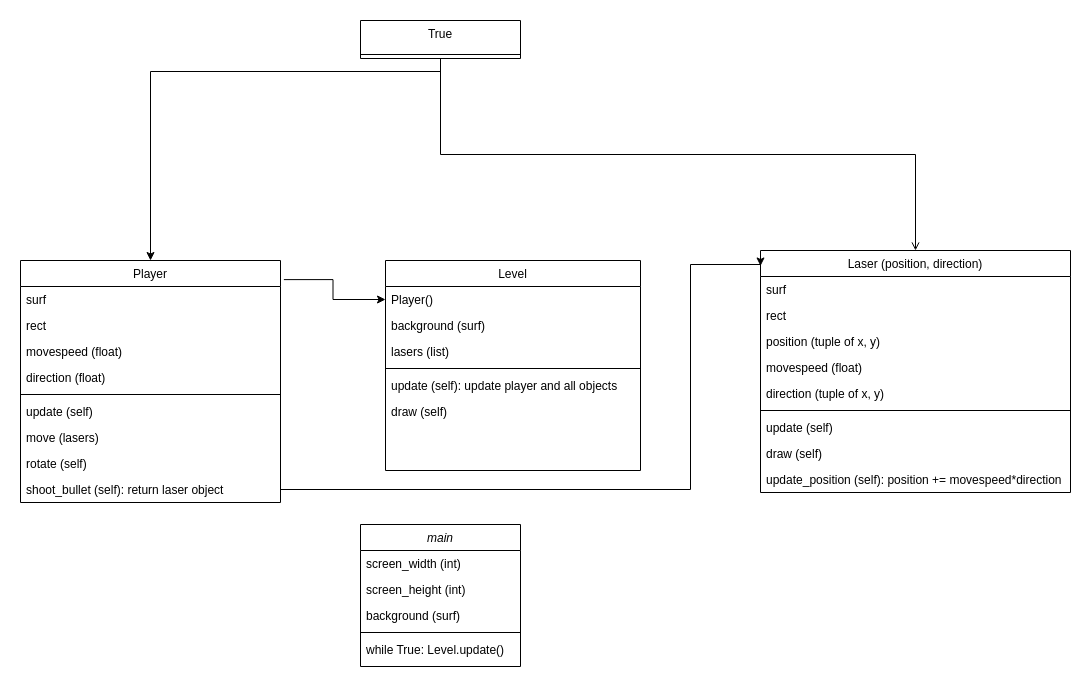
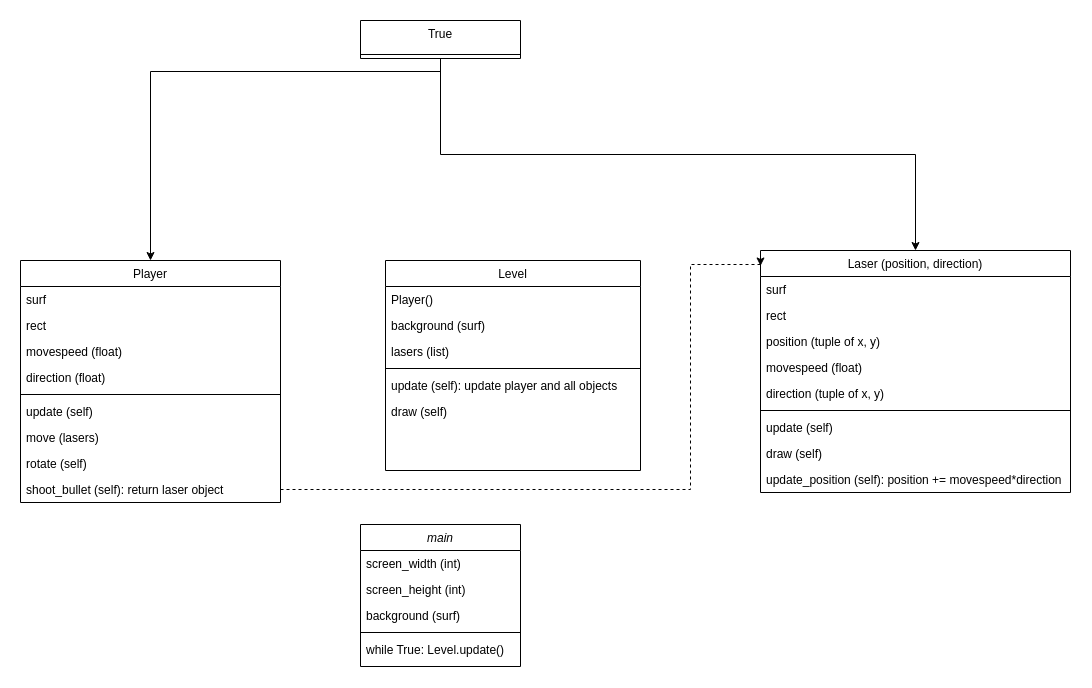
edge "True" -> "Laser (position, direction)": arrowhead open -> classic
edge "Player" -> "Player()": removed
edge "shoot_bullet (self): return laser object" -> "Laser (position, direction)": style solid -> dashed
